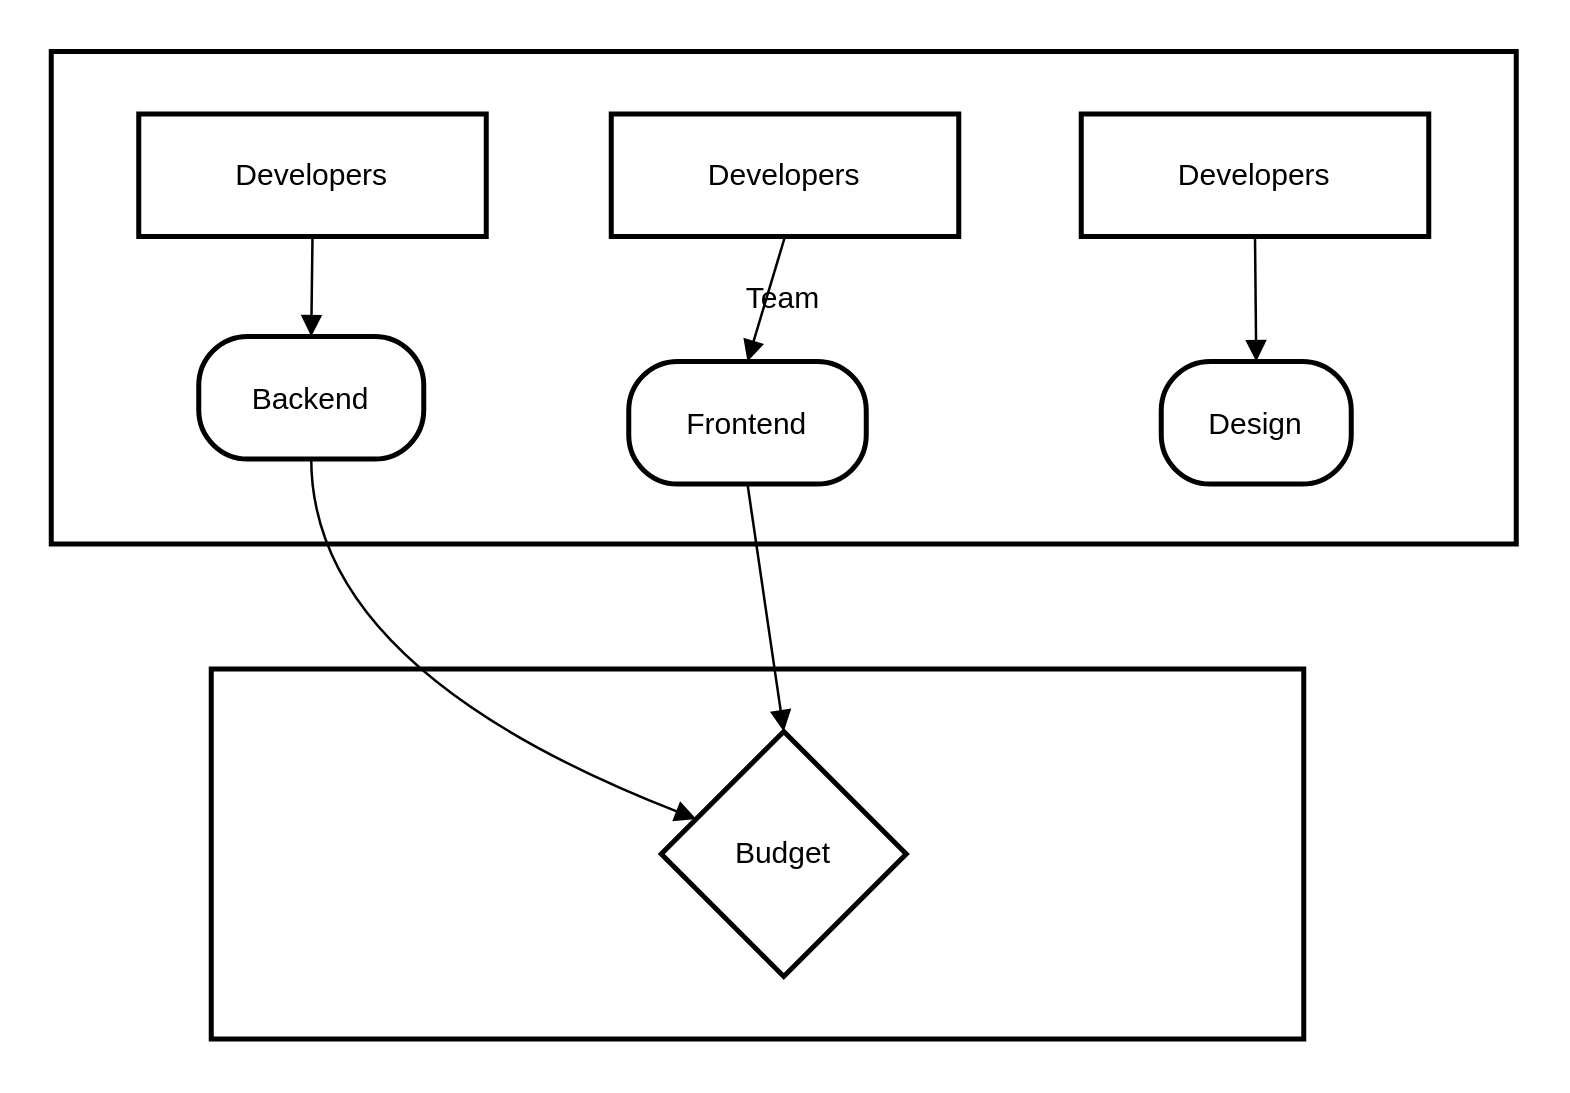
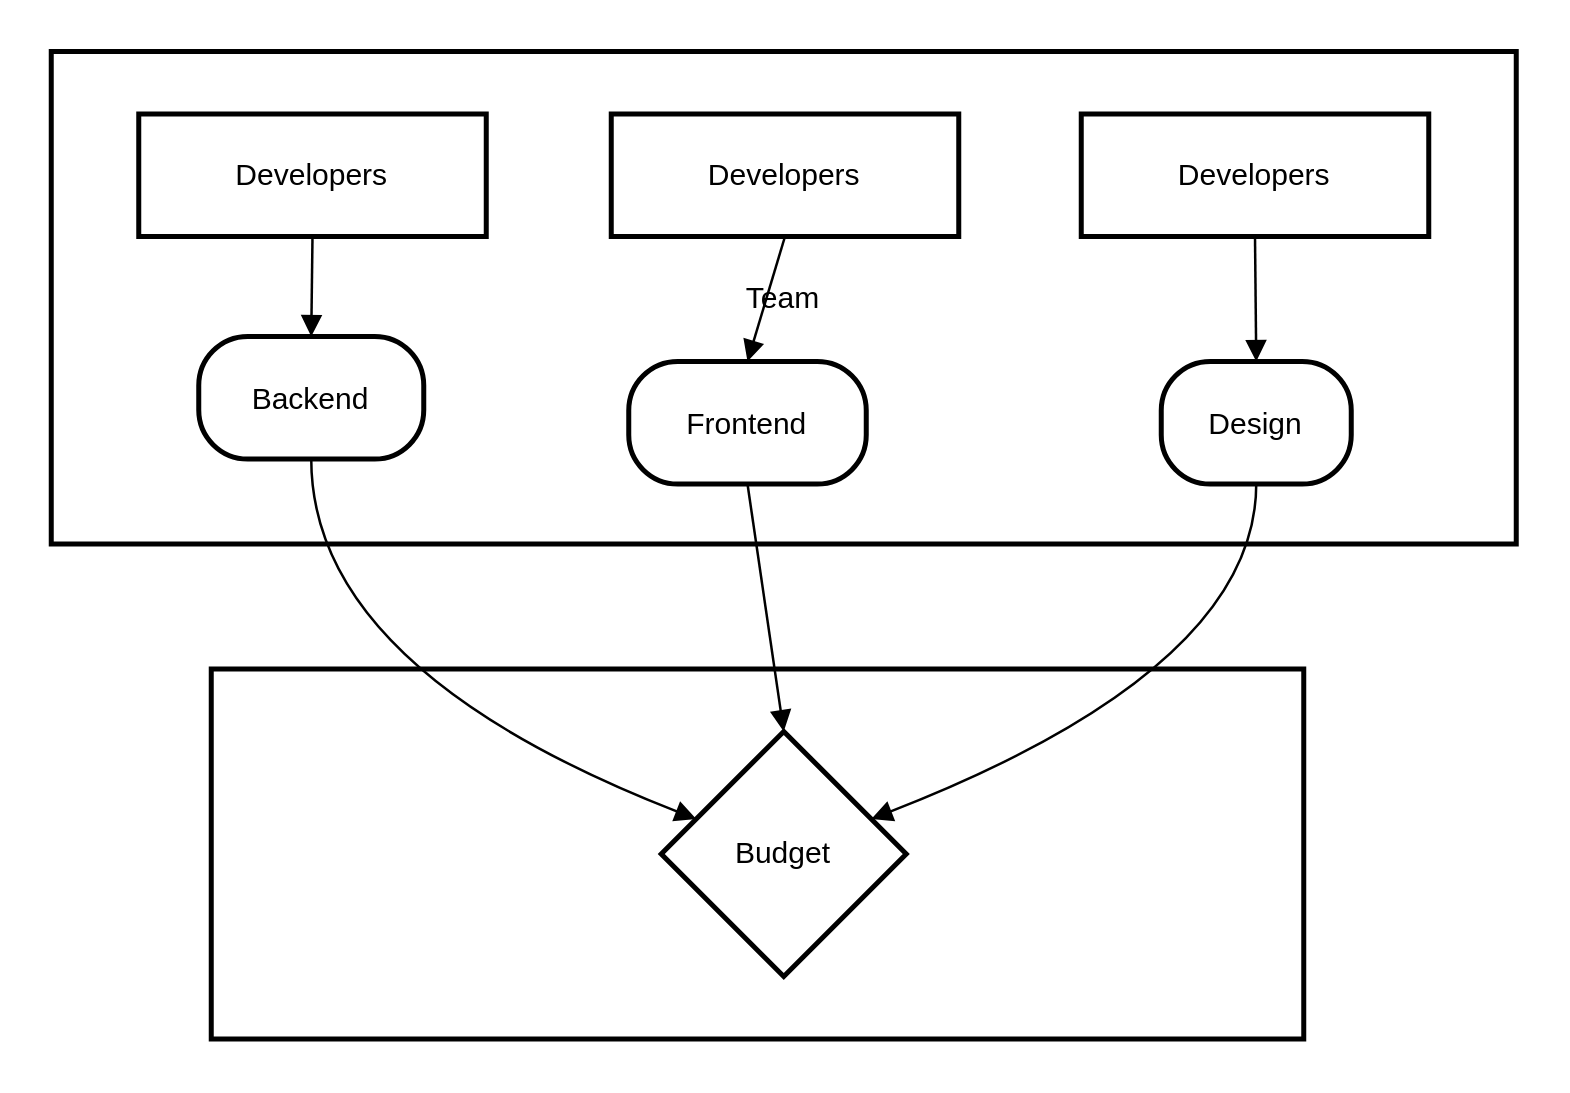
edge "Design" -> "Budget": added
